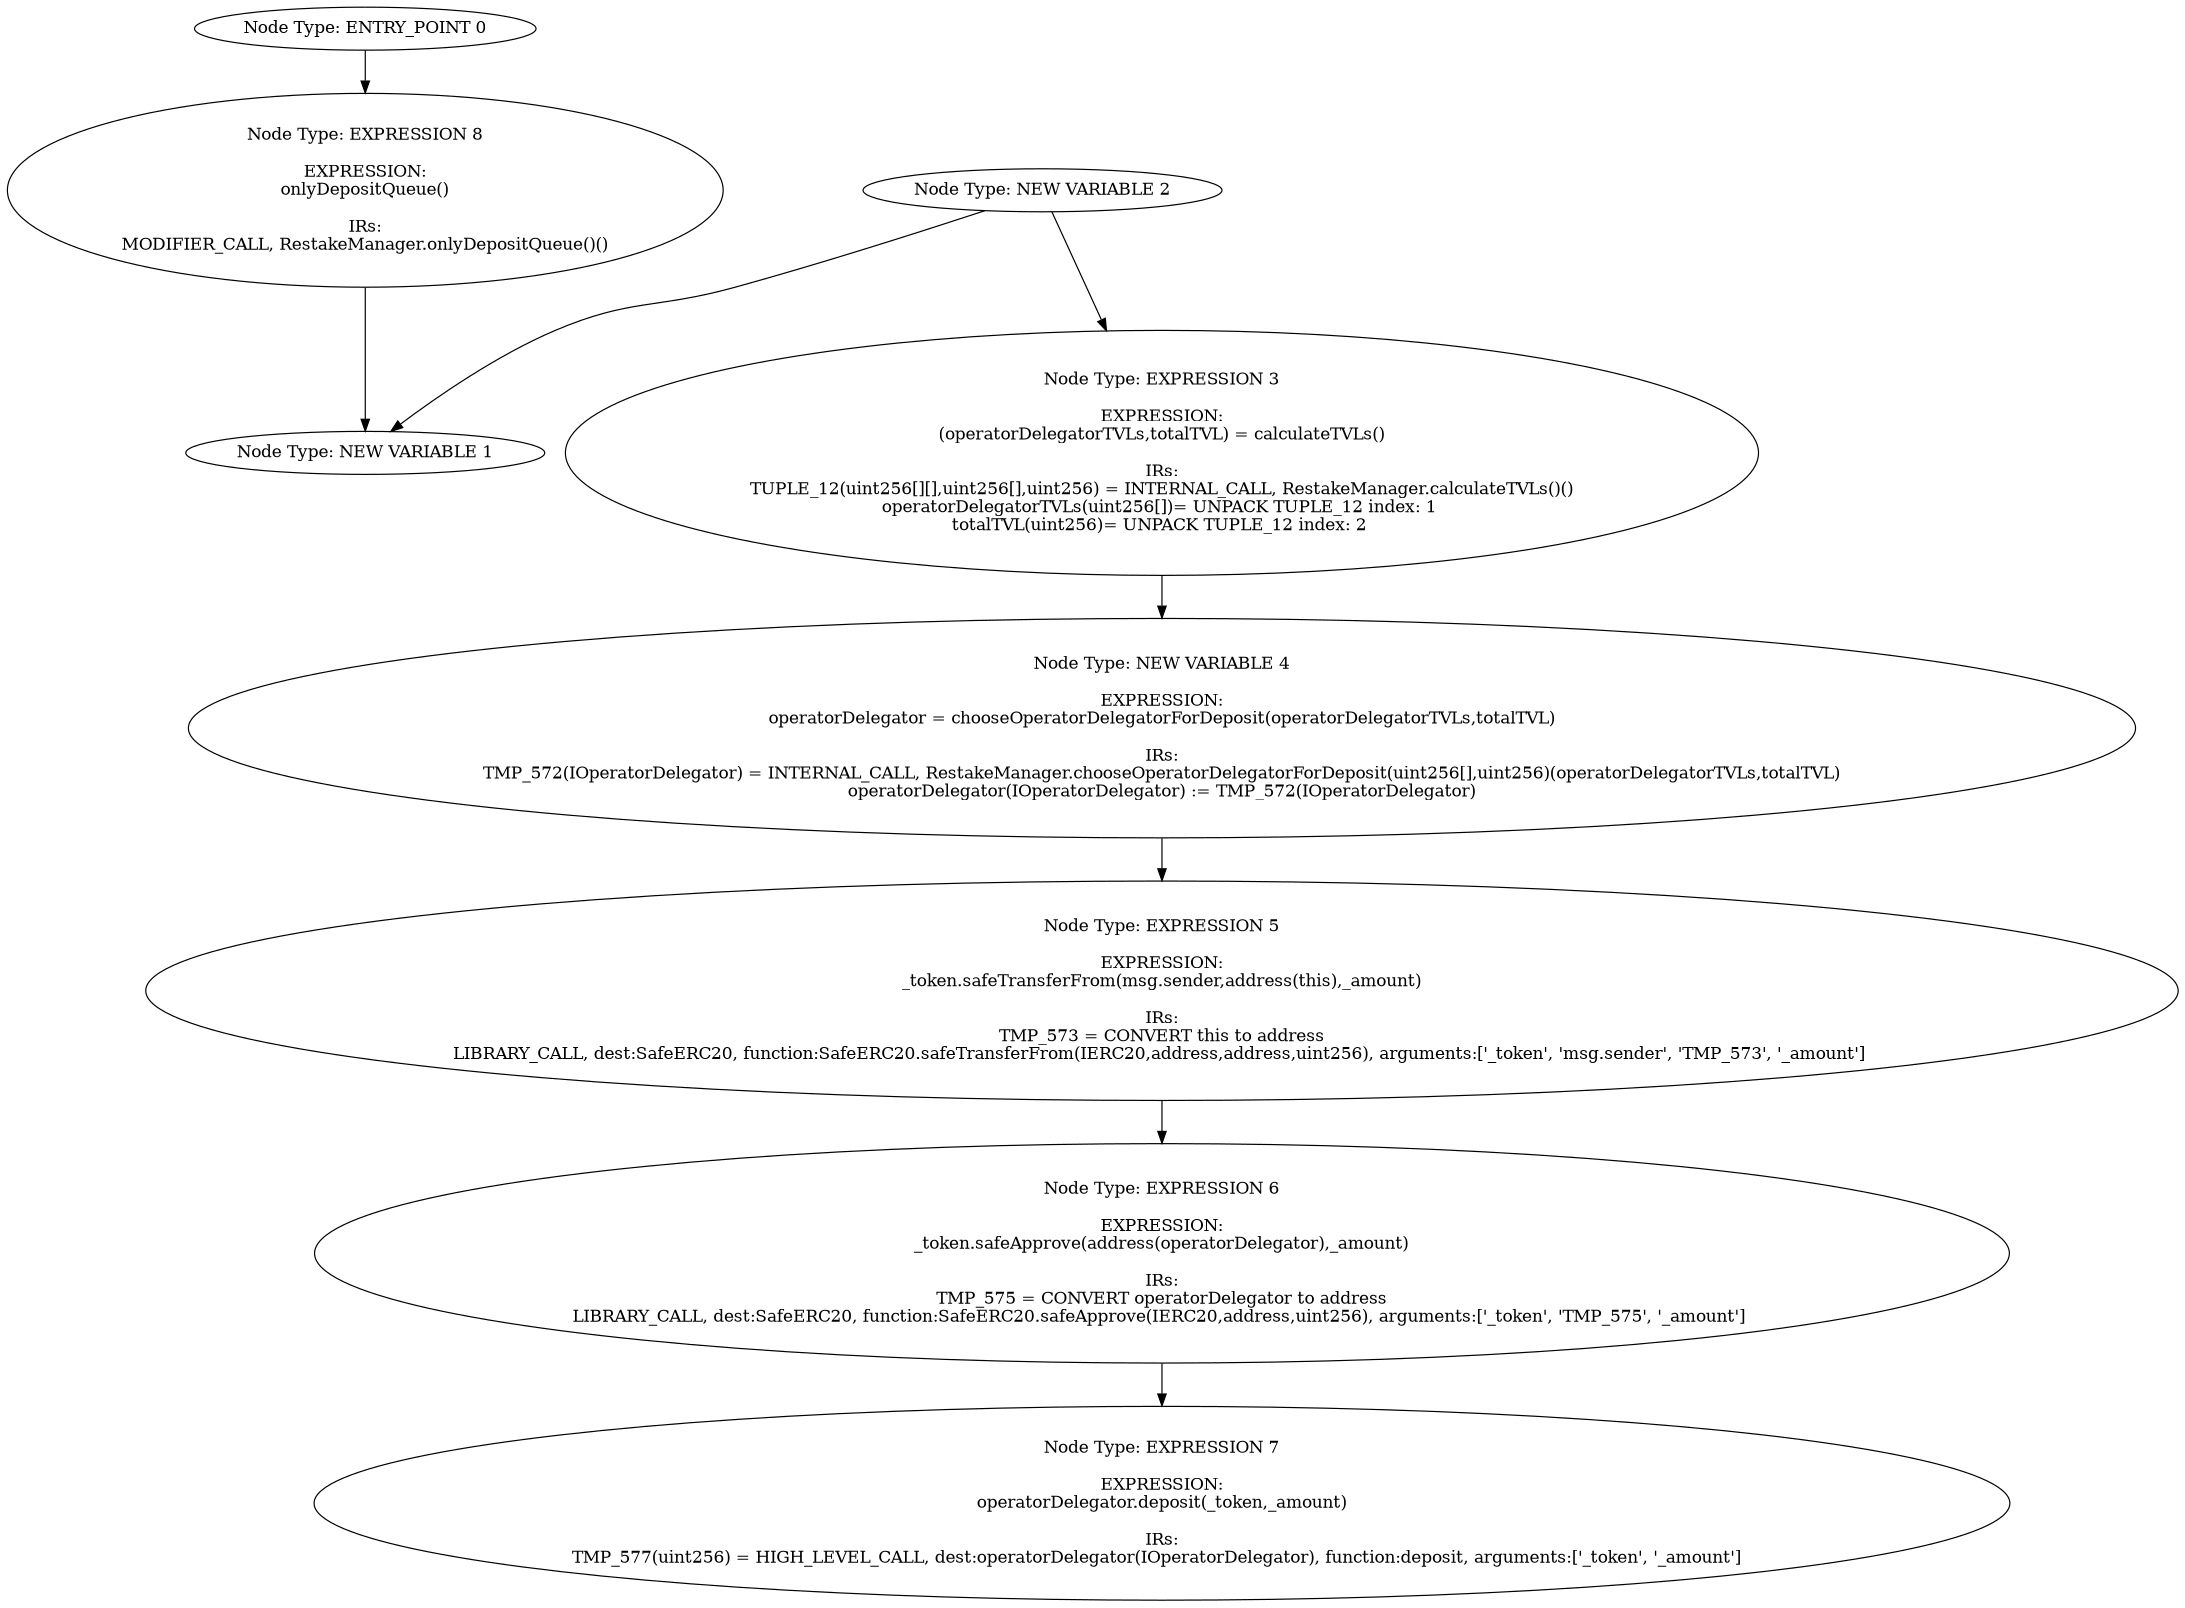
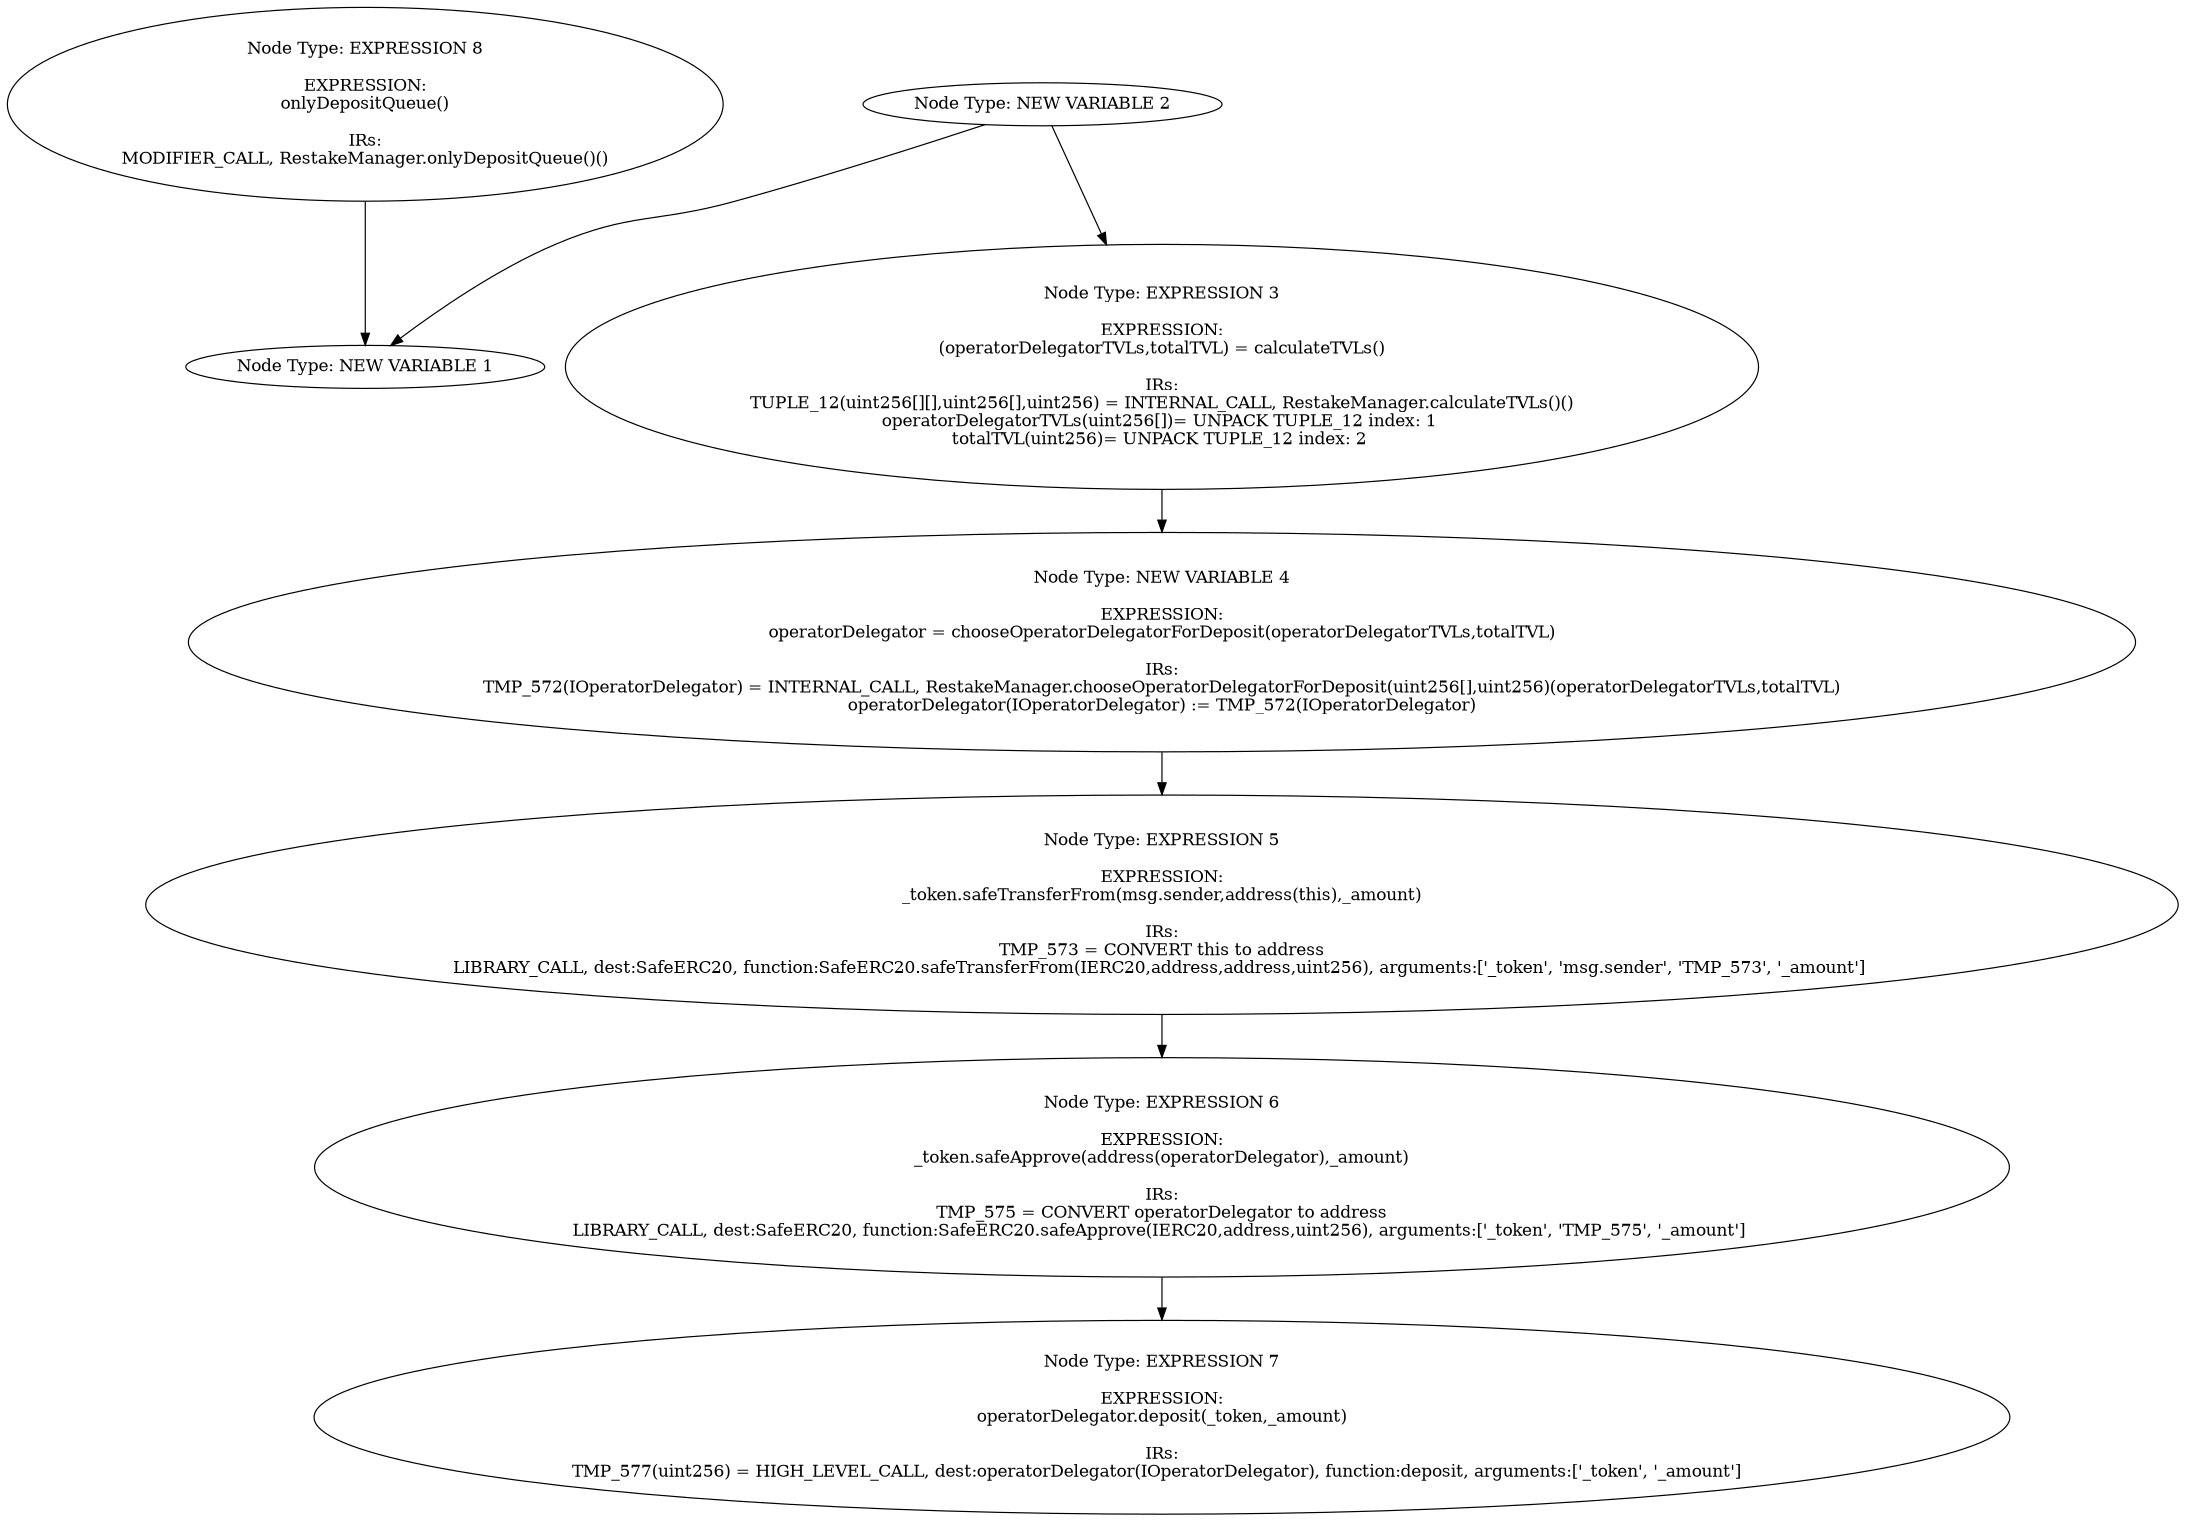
node "Node Type: ENTRY_POINT 0": removed
